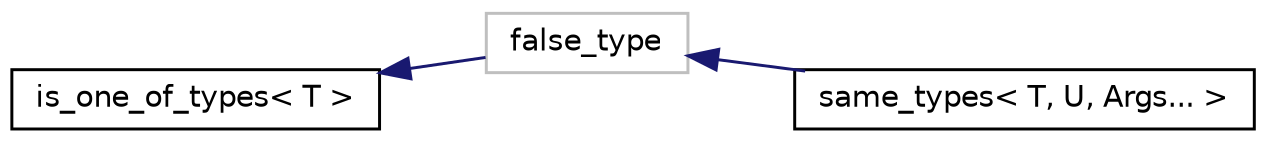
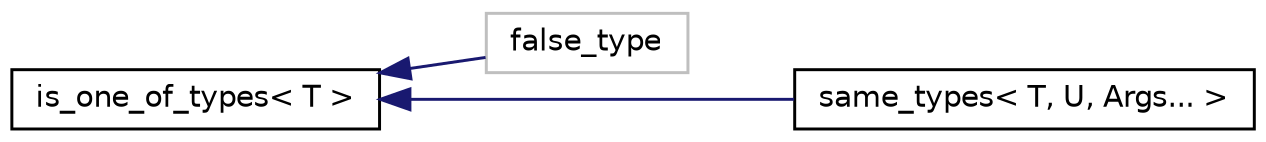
edge "same_types< T, U, Args... >" -> "false_type": now "same_types< T, U, Args... >" -> "is_one_of_types< T >"
